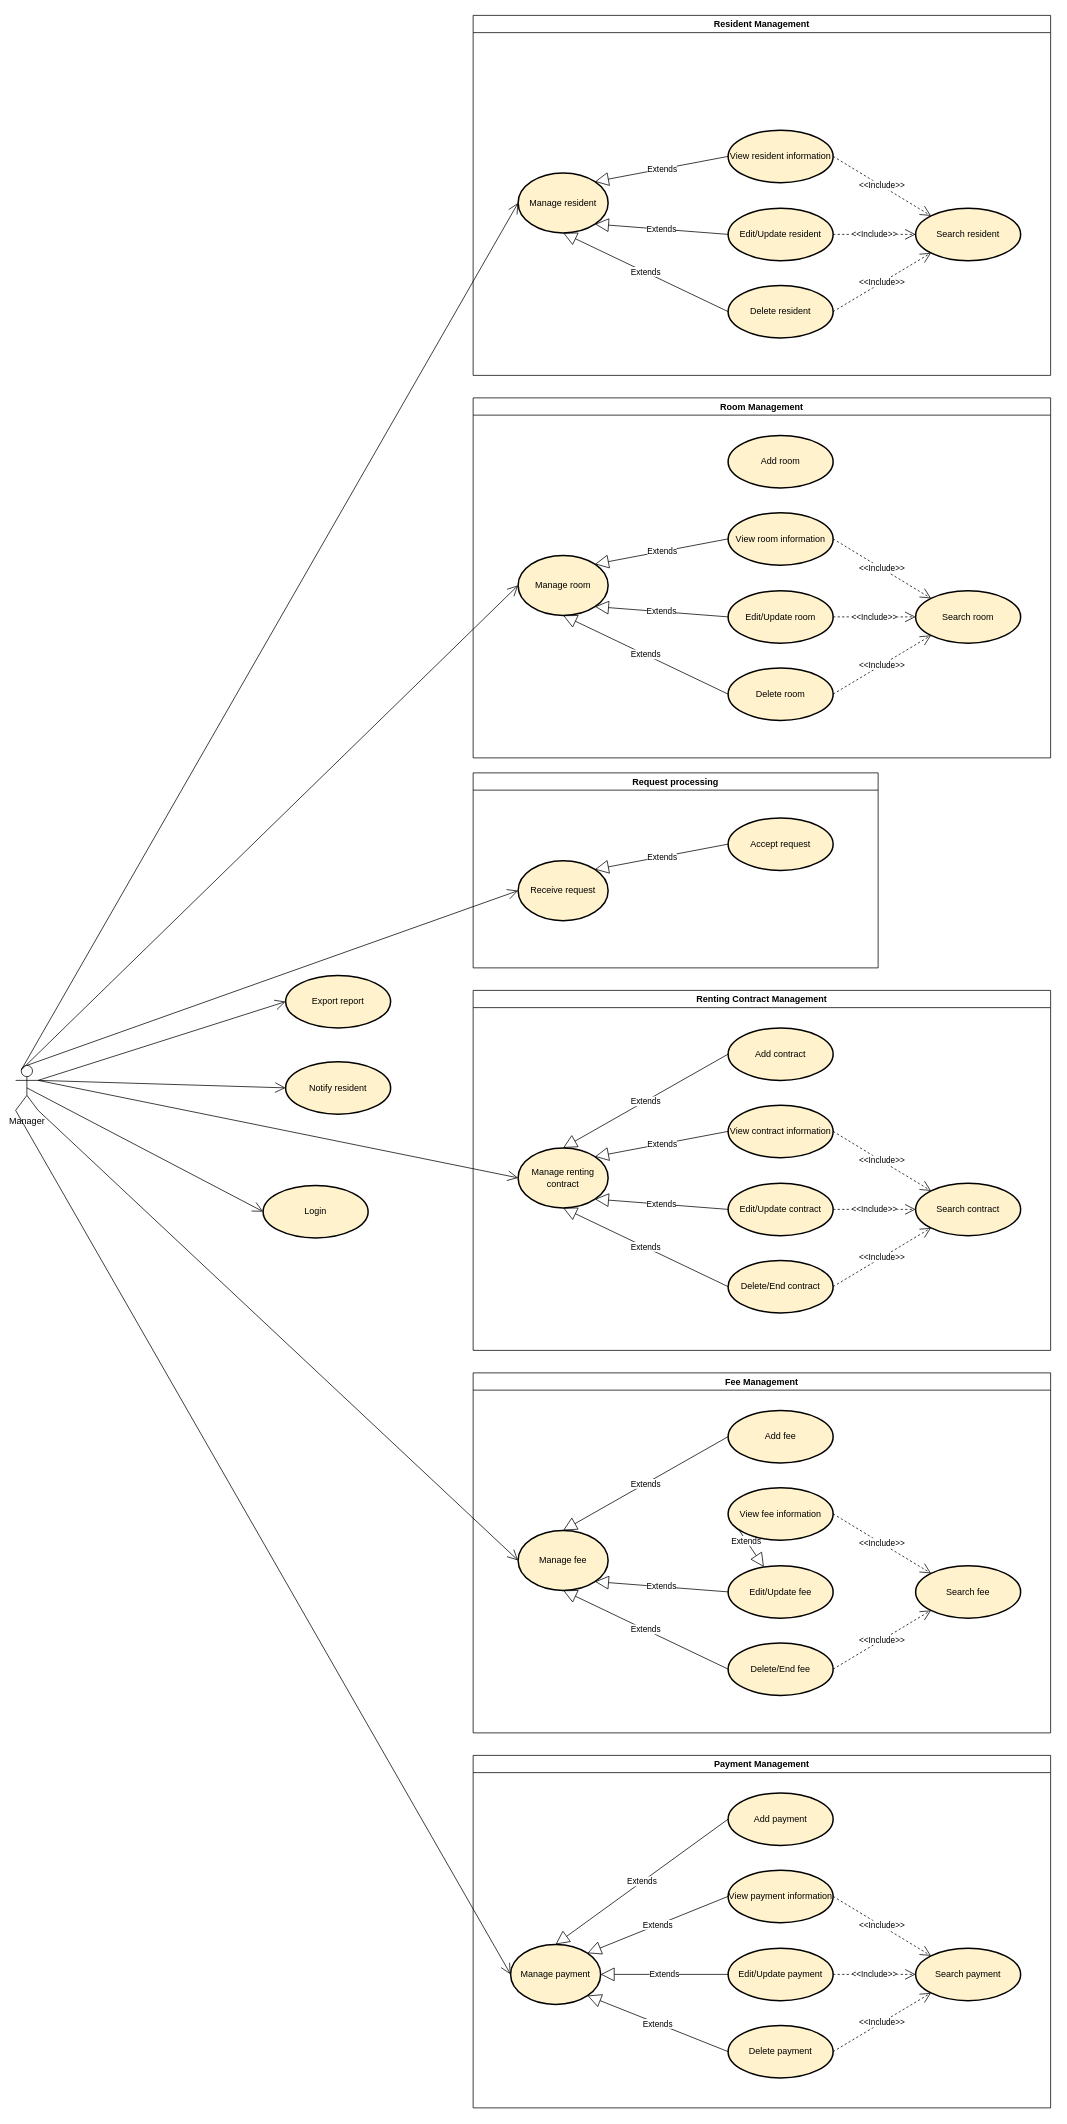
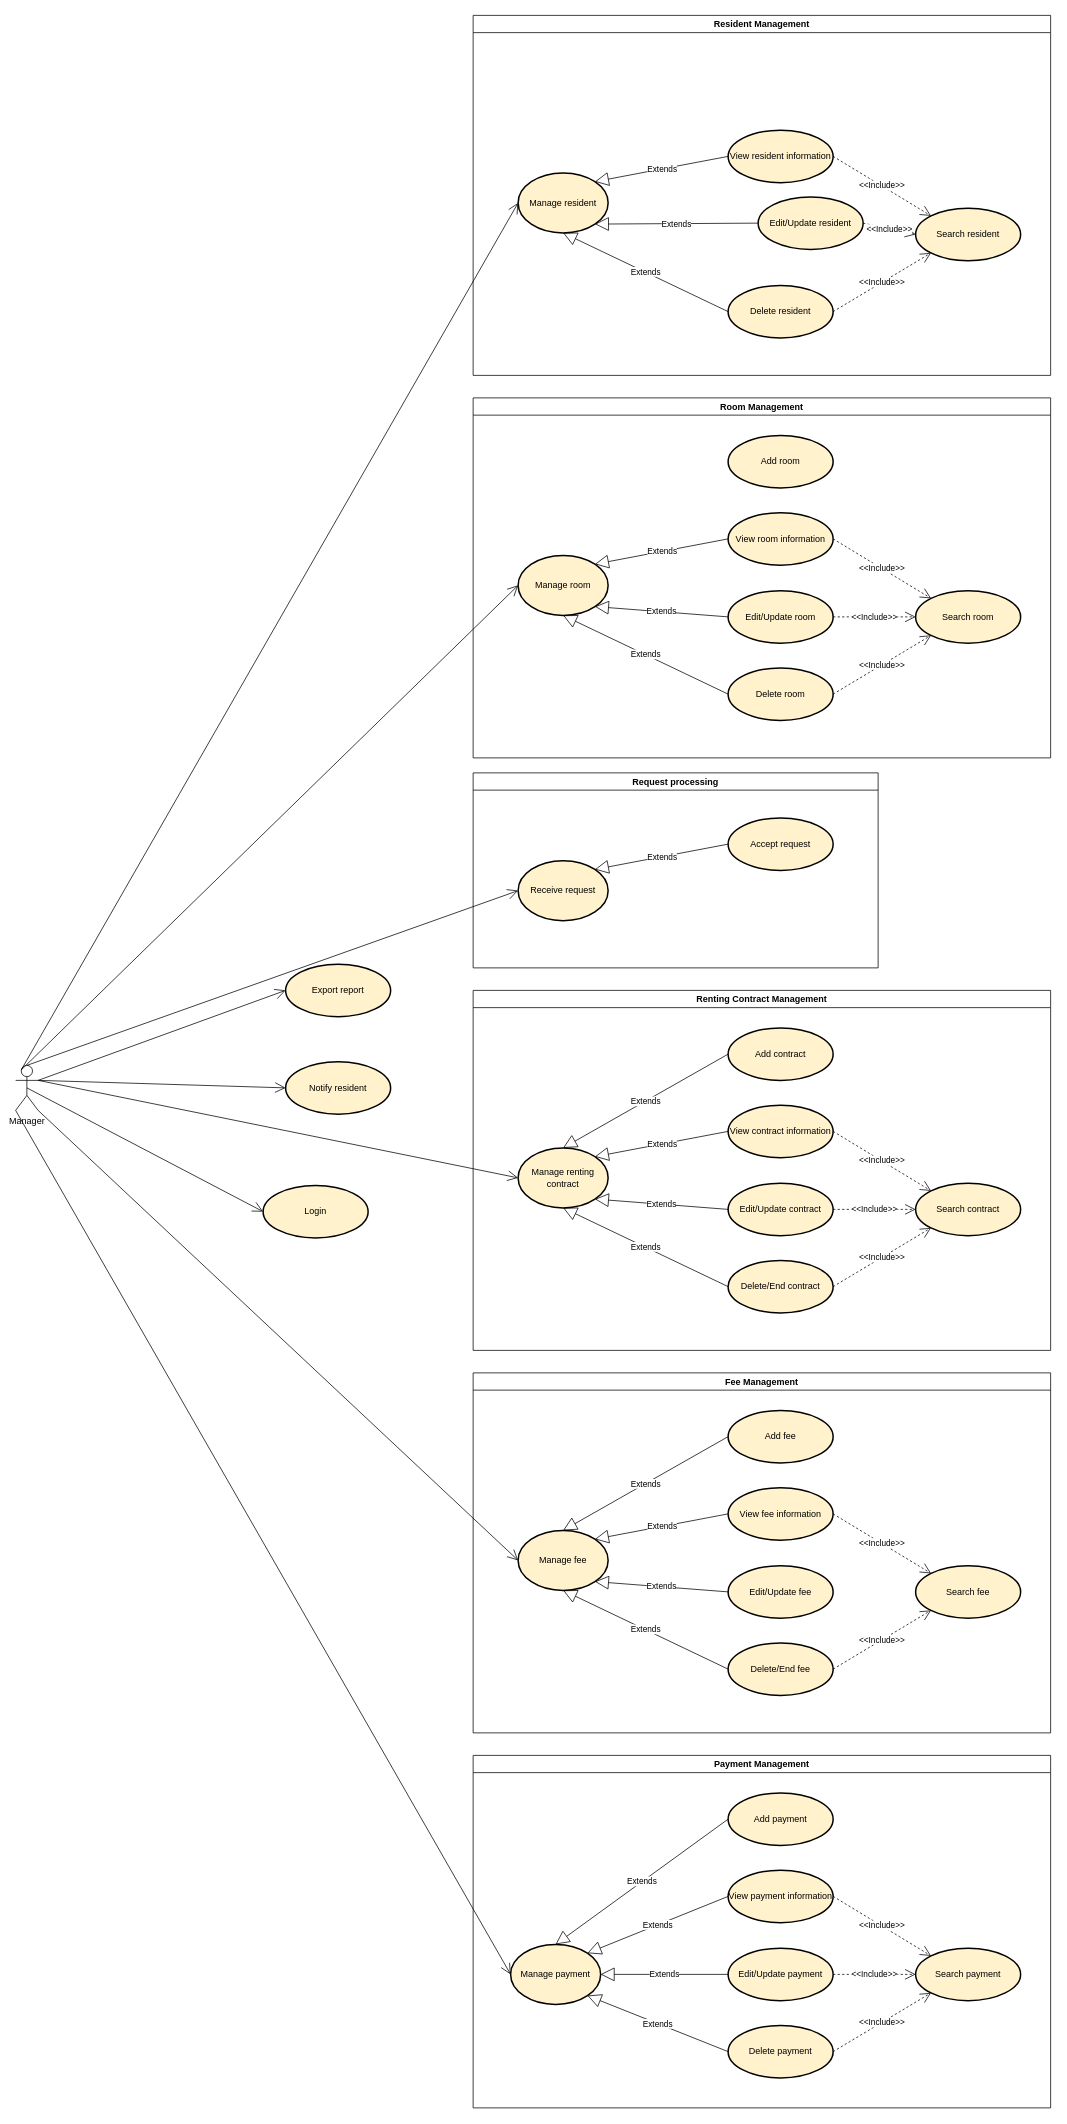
node "Edit/Update resident": moved (780, 234) -> (810, 223)
node "Export report": moved (338, 1002) -> (338, 990)
edge "View fee information" -> "Edit/Update fee": now "View fee information" -> "Manage fee"
